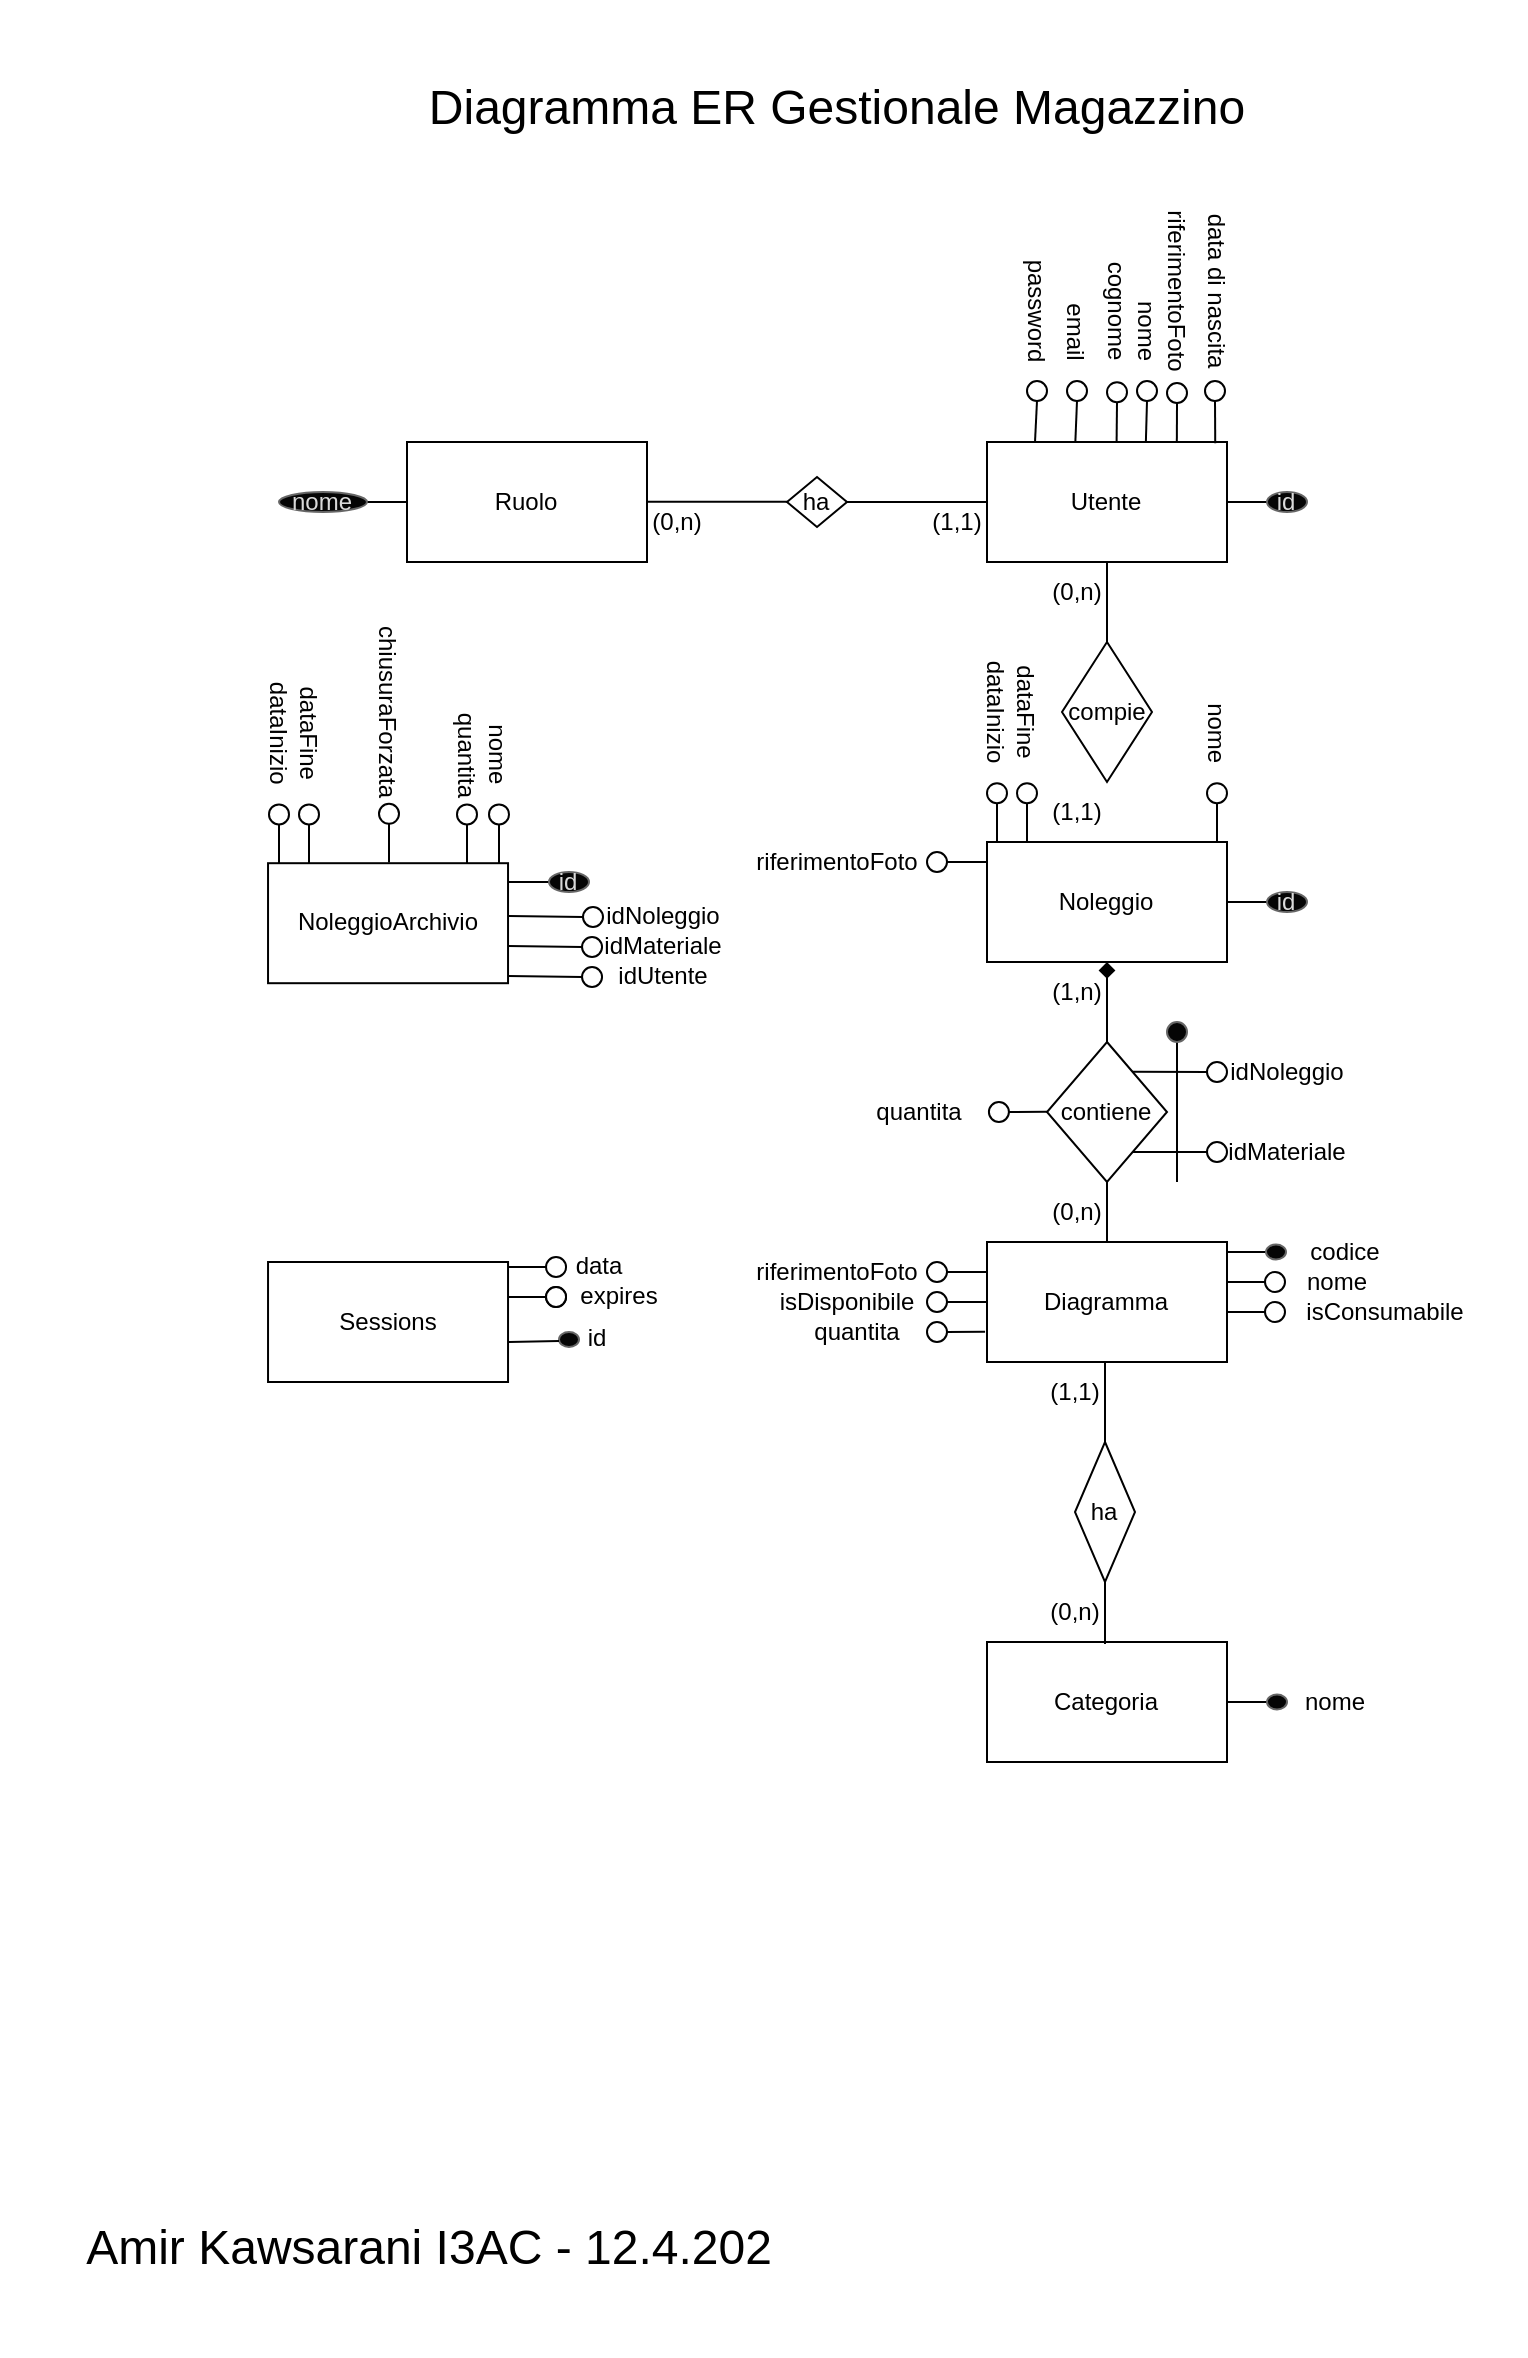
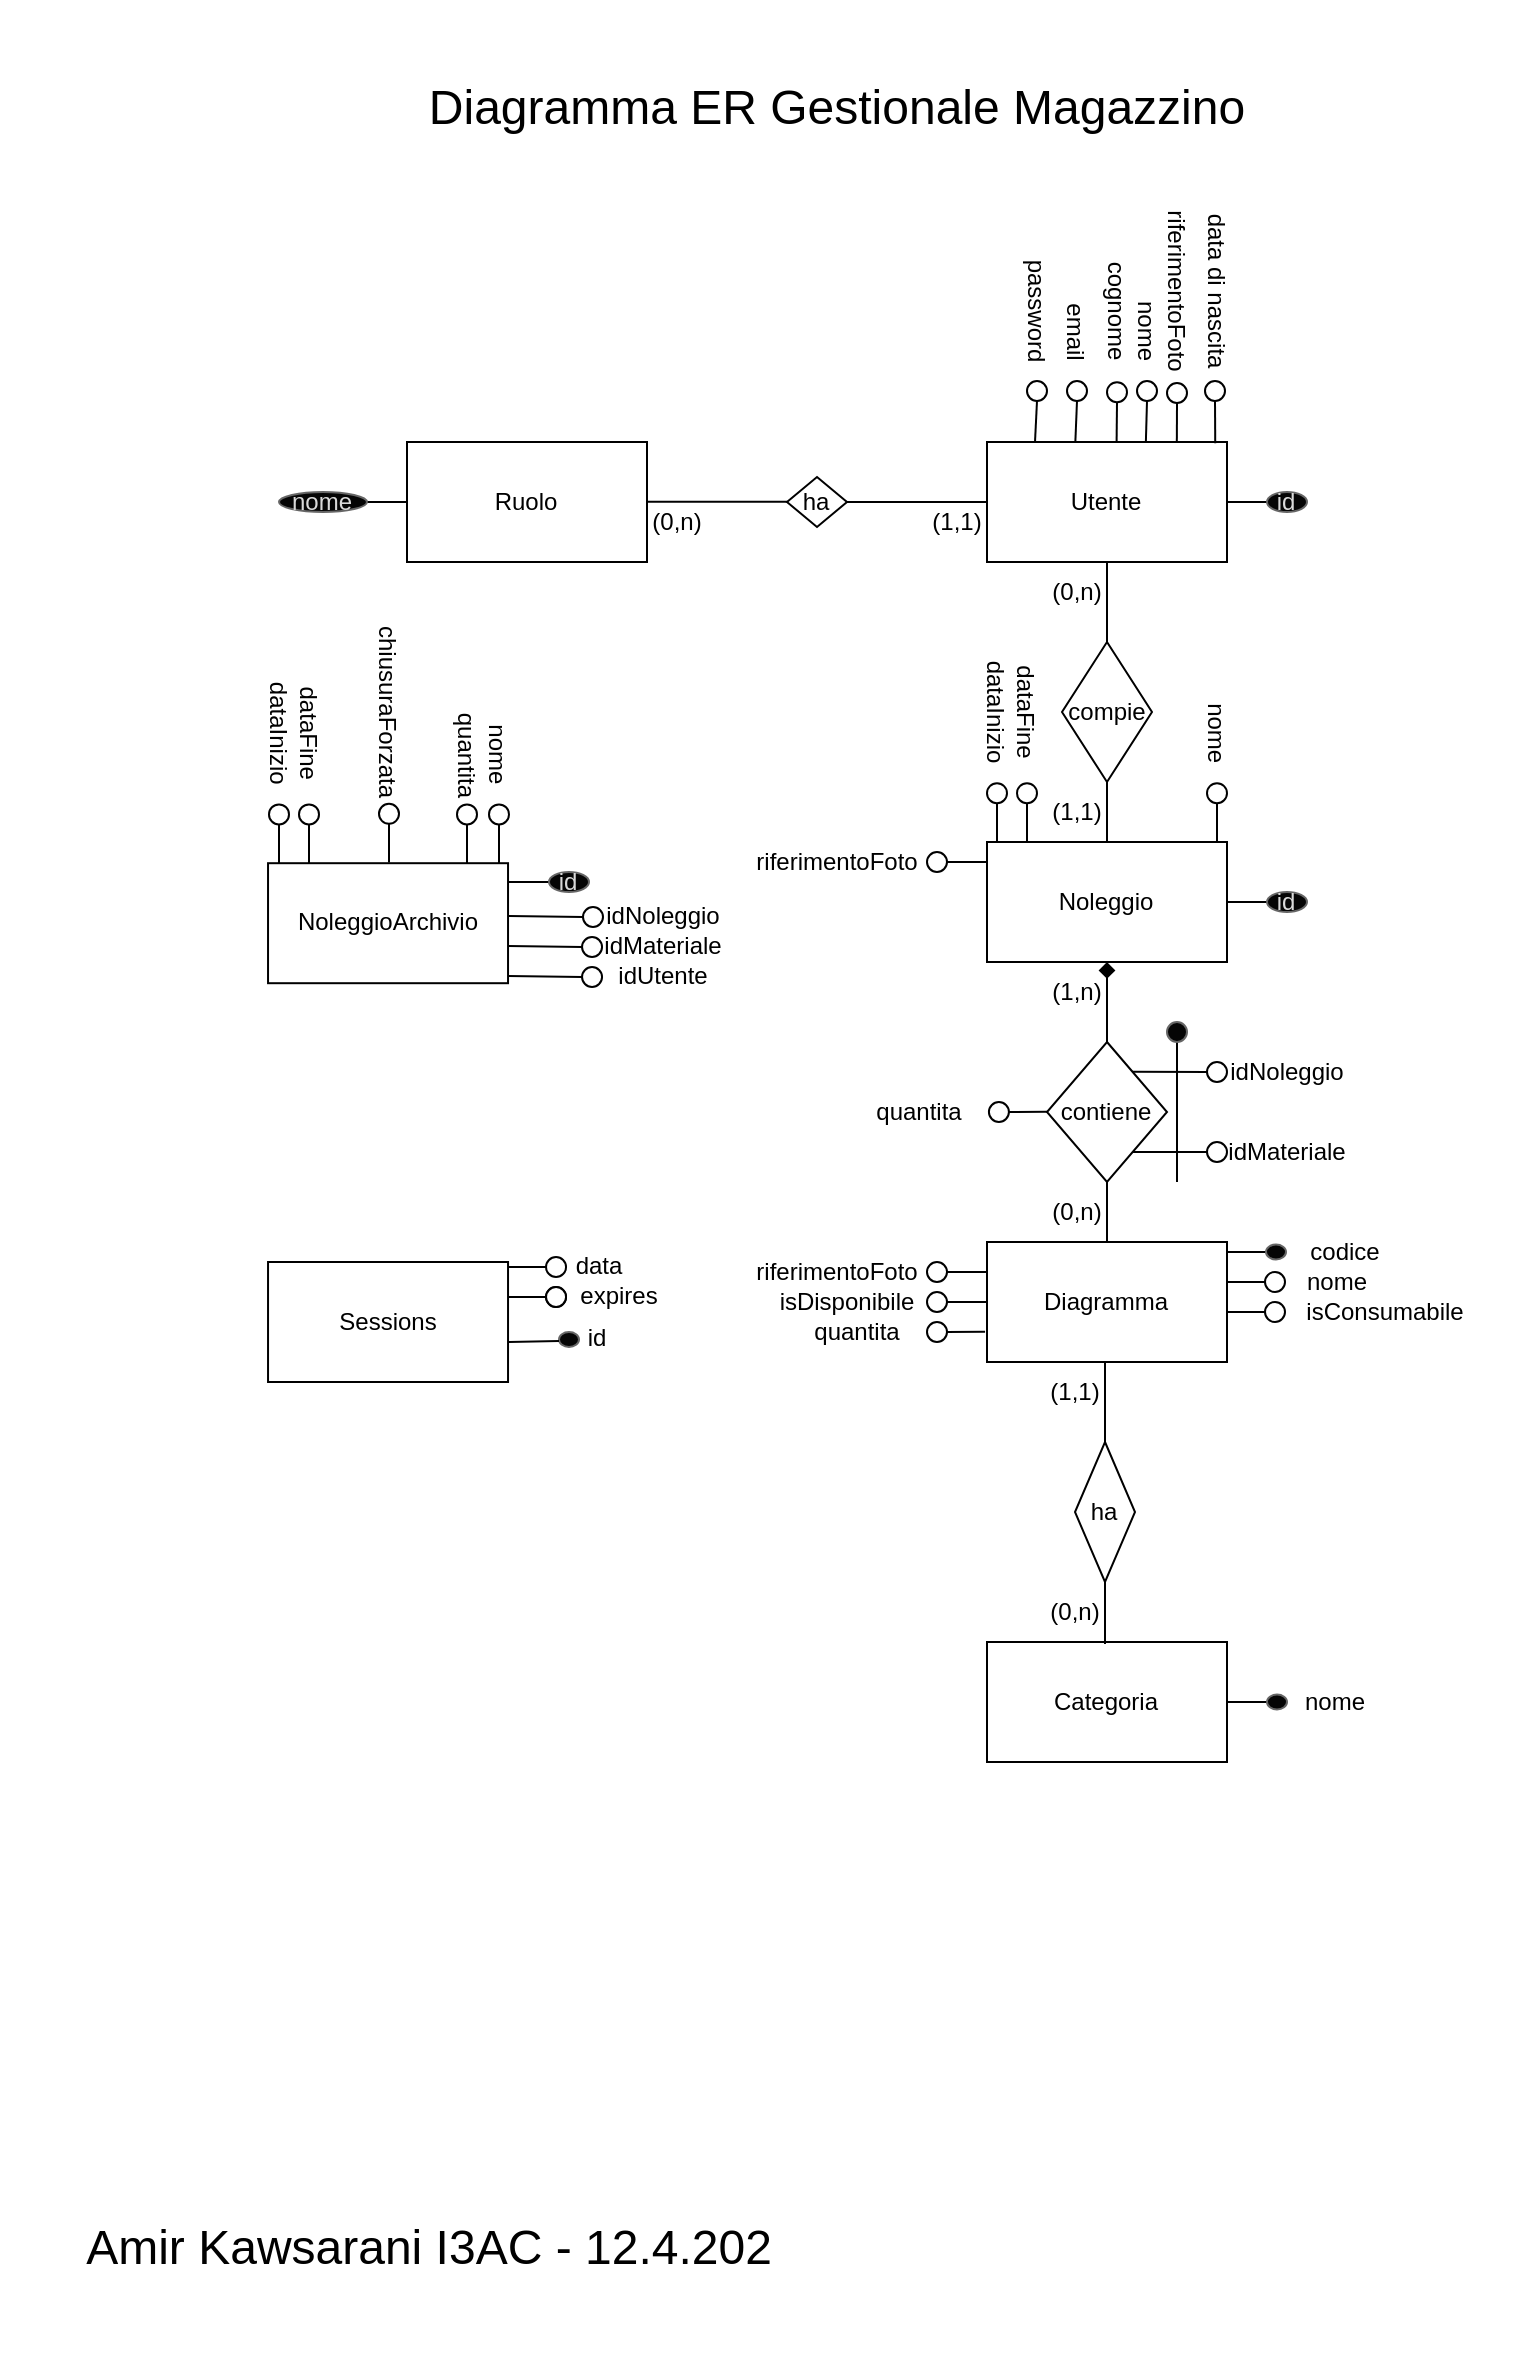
edge "compie" -- "Noleggio": added
